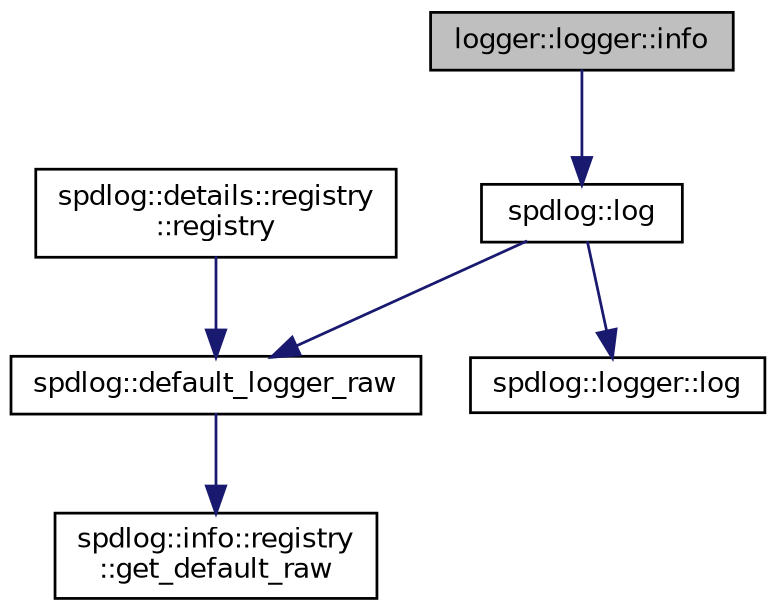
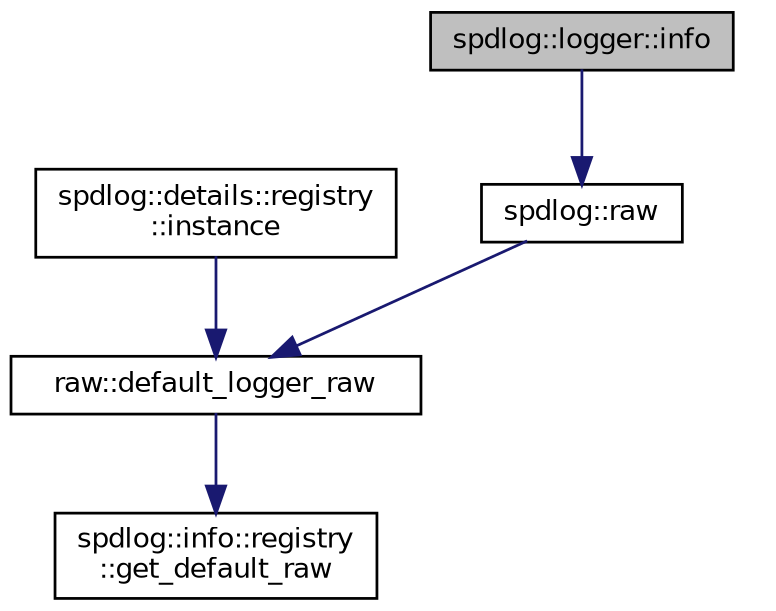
node "logger::logger::info": label "logger::logger::info" -> "spdlog::logger::info"
node "spdlog::details::registry ::registry": label "spdlog::details::registry ::registry" -> "spdlog::details::registry ::instance"
node "spdlog::log": label "spdlog::log" -> "spdlog::raw"
node "spdlog::default_logger_raw": label "spdlog::default_logger_raw" -> "raw::default_logger_raw"
node "spdlog::logger::log": removed
